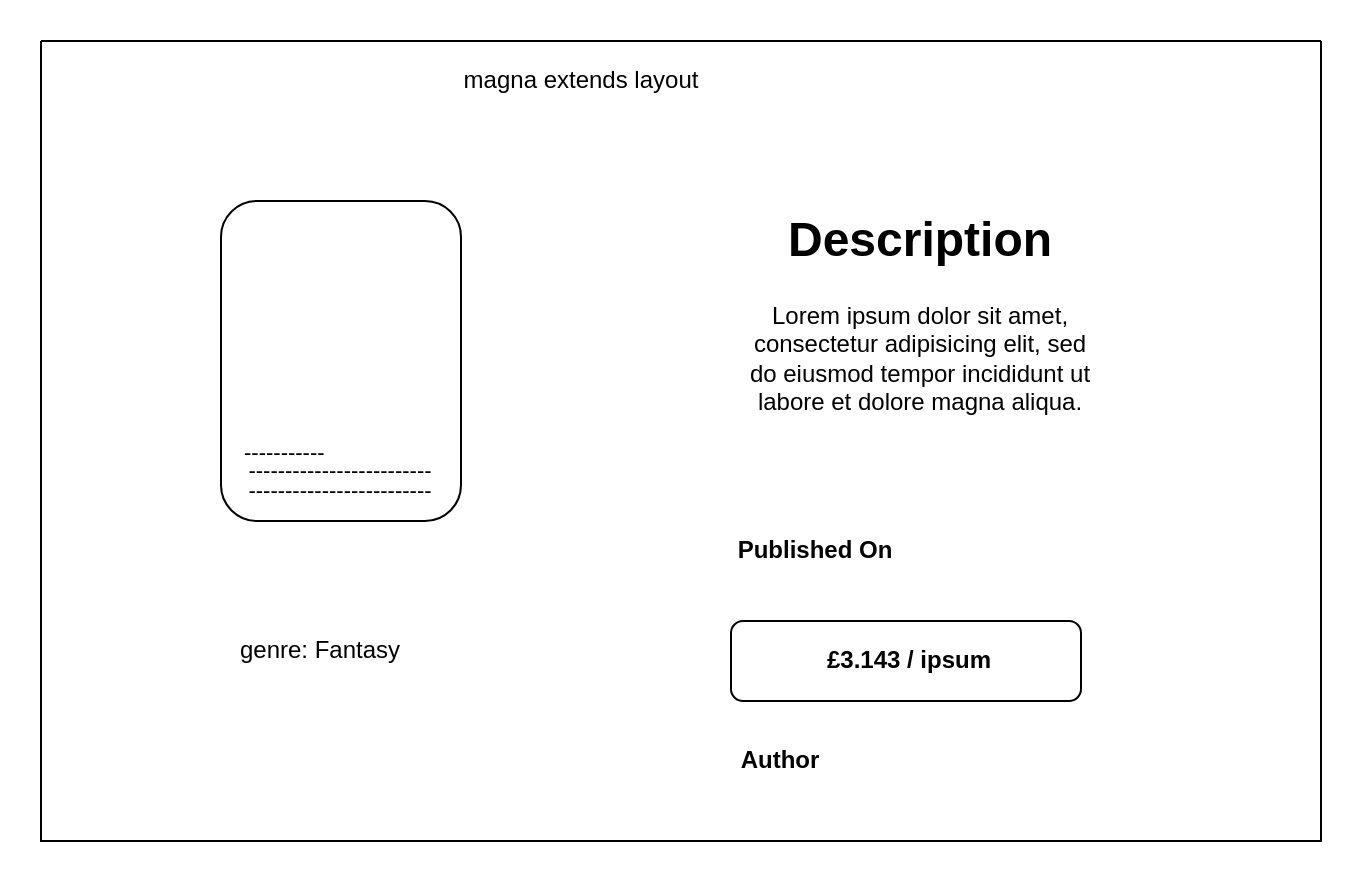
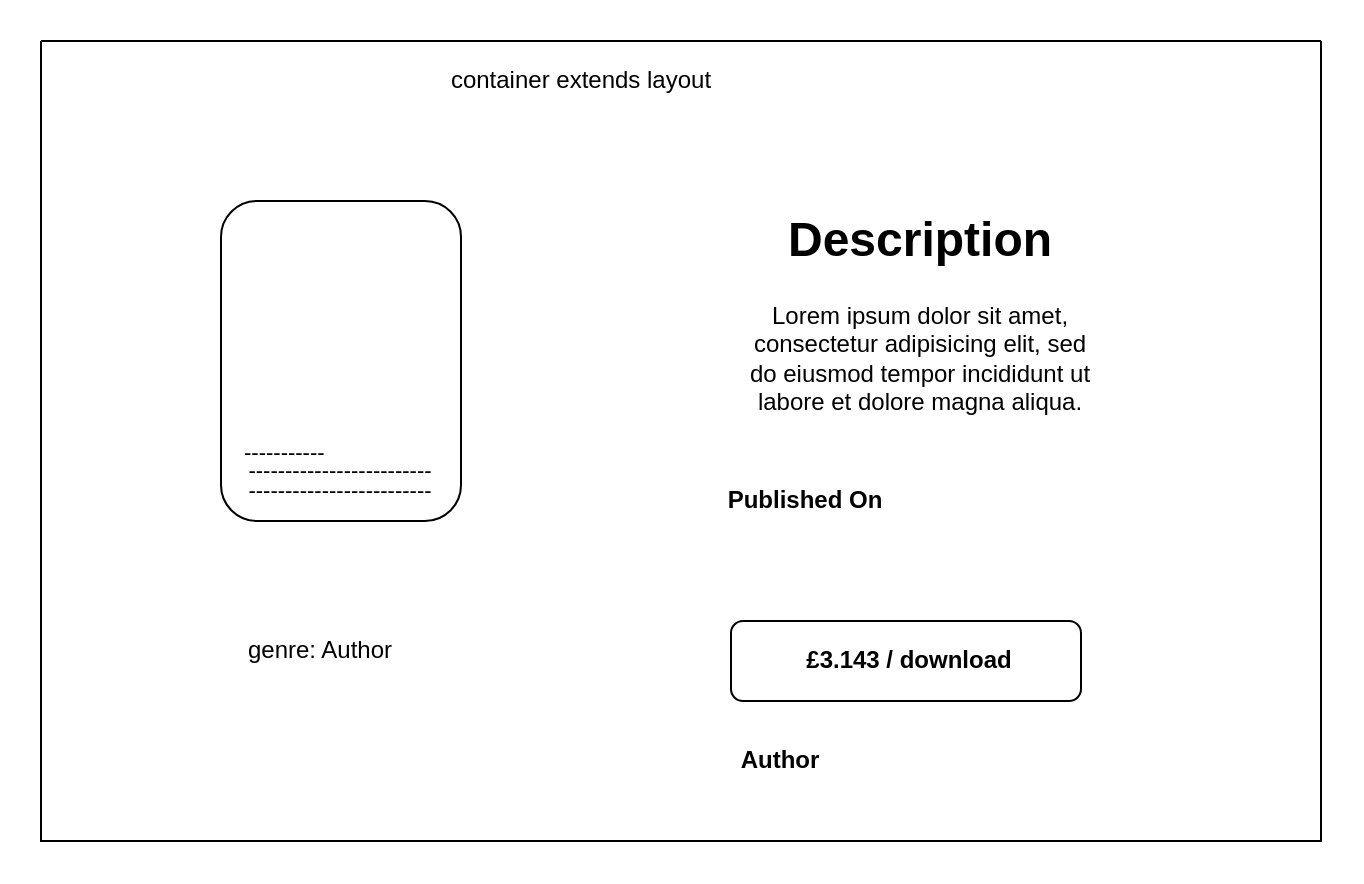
node "magna extends layout": label "magna extends layout" -> "container extends layout"
node "Published On": moved (816, 551) -> (806, 501)
node "genre: Fantasy": label "genre: Fantasy" -> "genre: Author"
node "£3.143 / ipsum": label "£3.143 / ipsum" -> "£3.143 / download"
